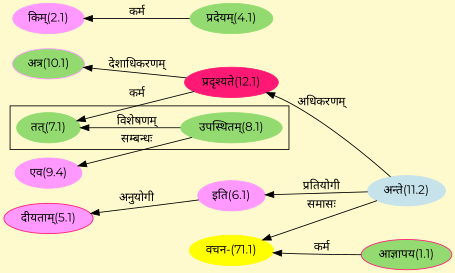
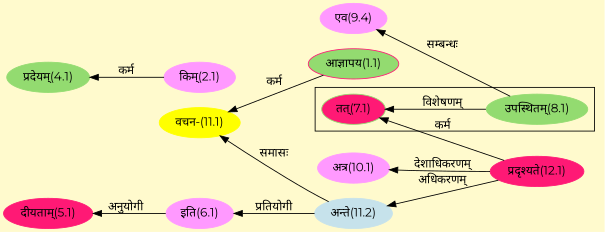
edge "प्रदेयम्(4.1)" -> "किम्(2.1)": reversed
node "अत्र(10.1)": fillcolor #93db70 -> #ff99ff
node "तत्(7.1)": fillcolor #93db70 -> #ff1975
edge "अन्ते(11.2)" -> "प्रदृश्यते(12.1)": reversed
node "दीयताम्(5.1)": fillcolor #ff99ff -> #ff1975
node "वचन-(71.1)": label "वचन-(71.1)" -> "वचन-(11.1)"
